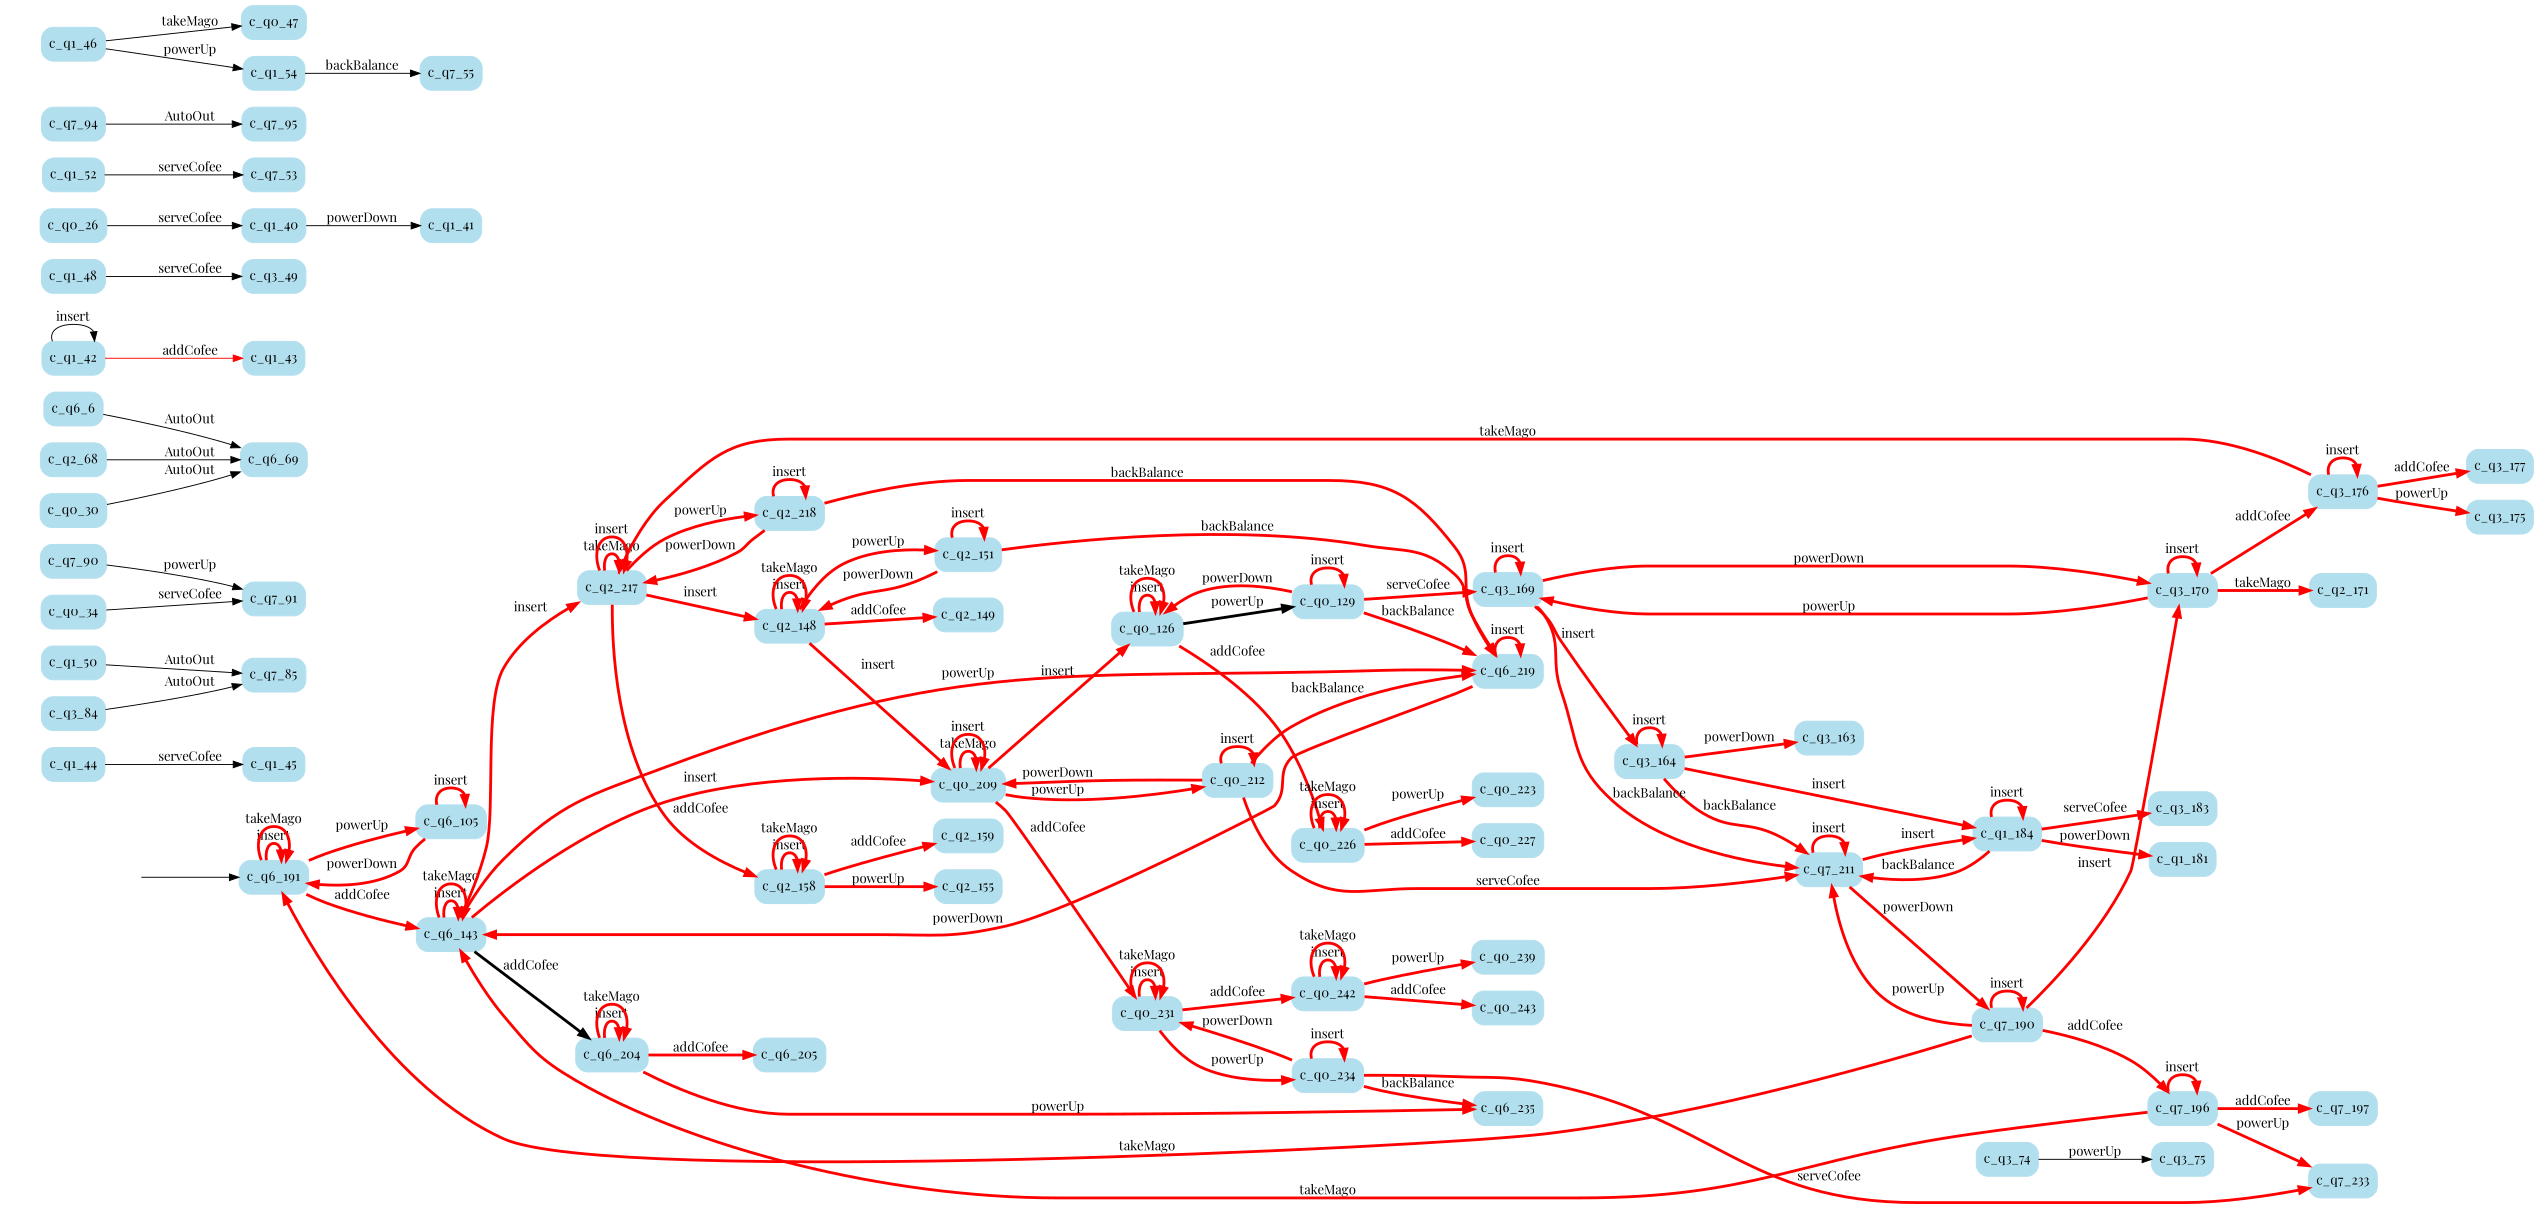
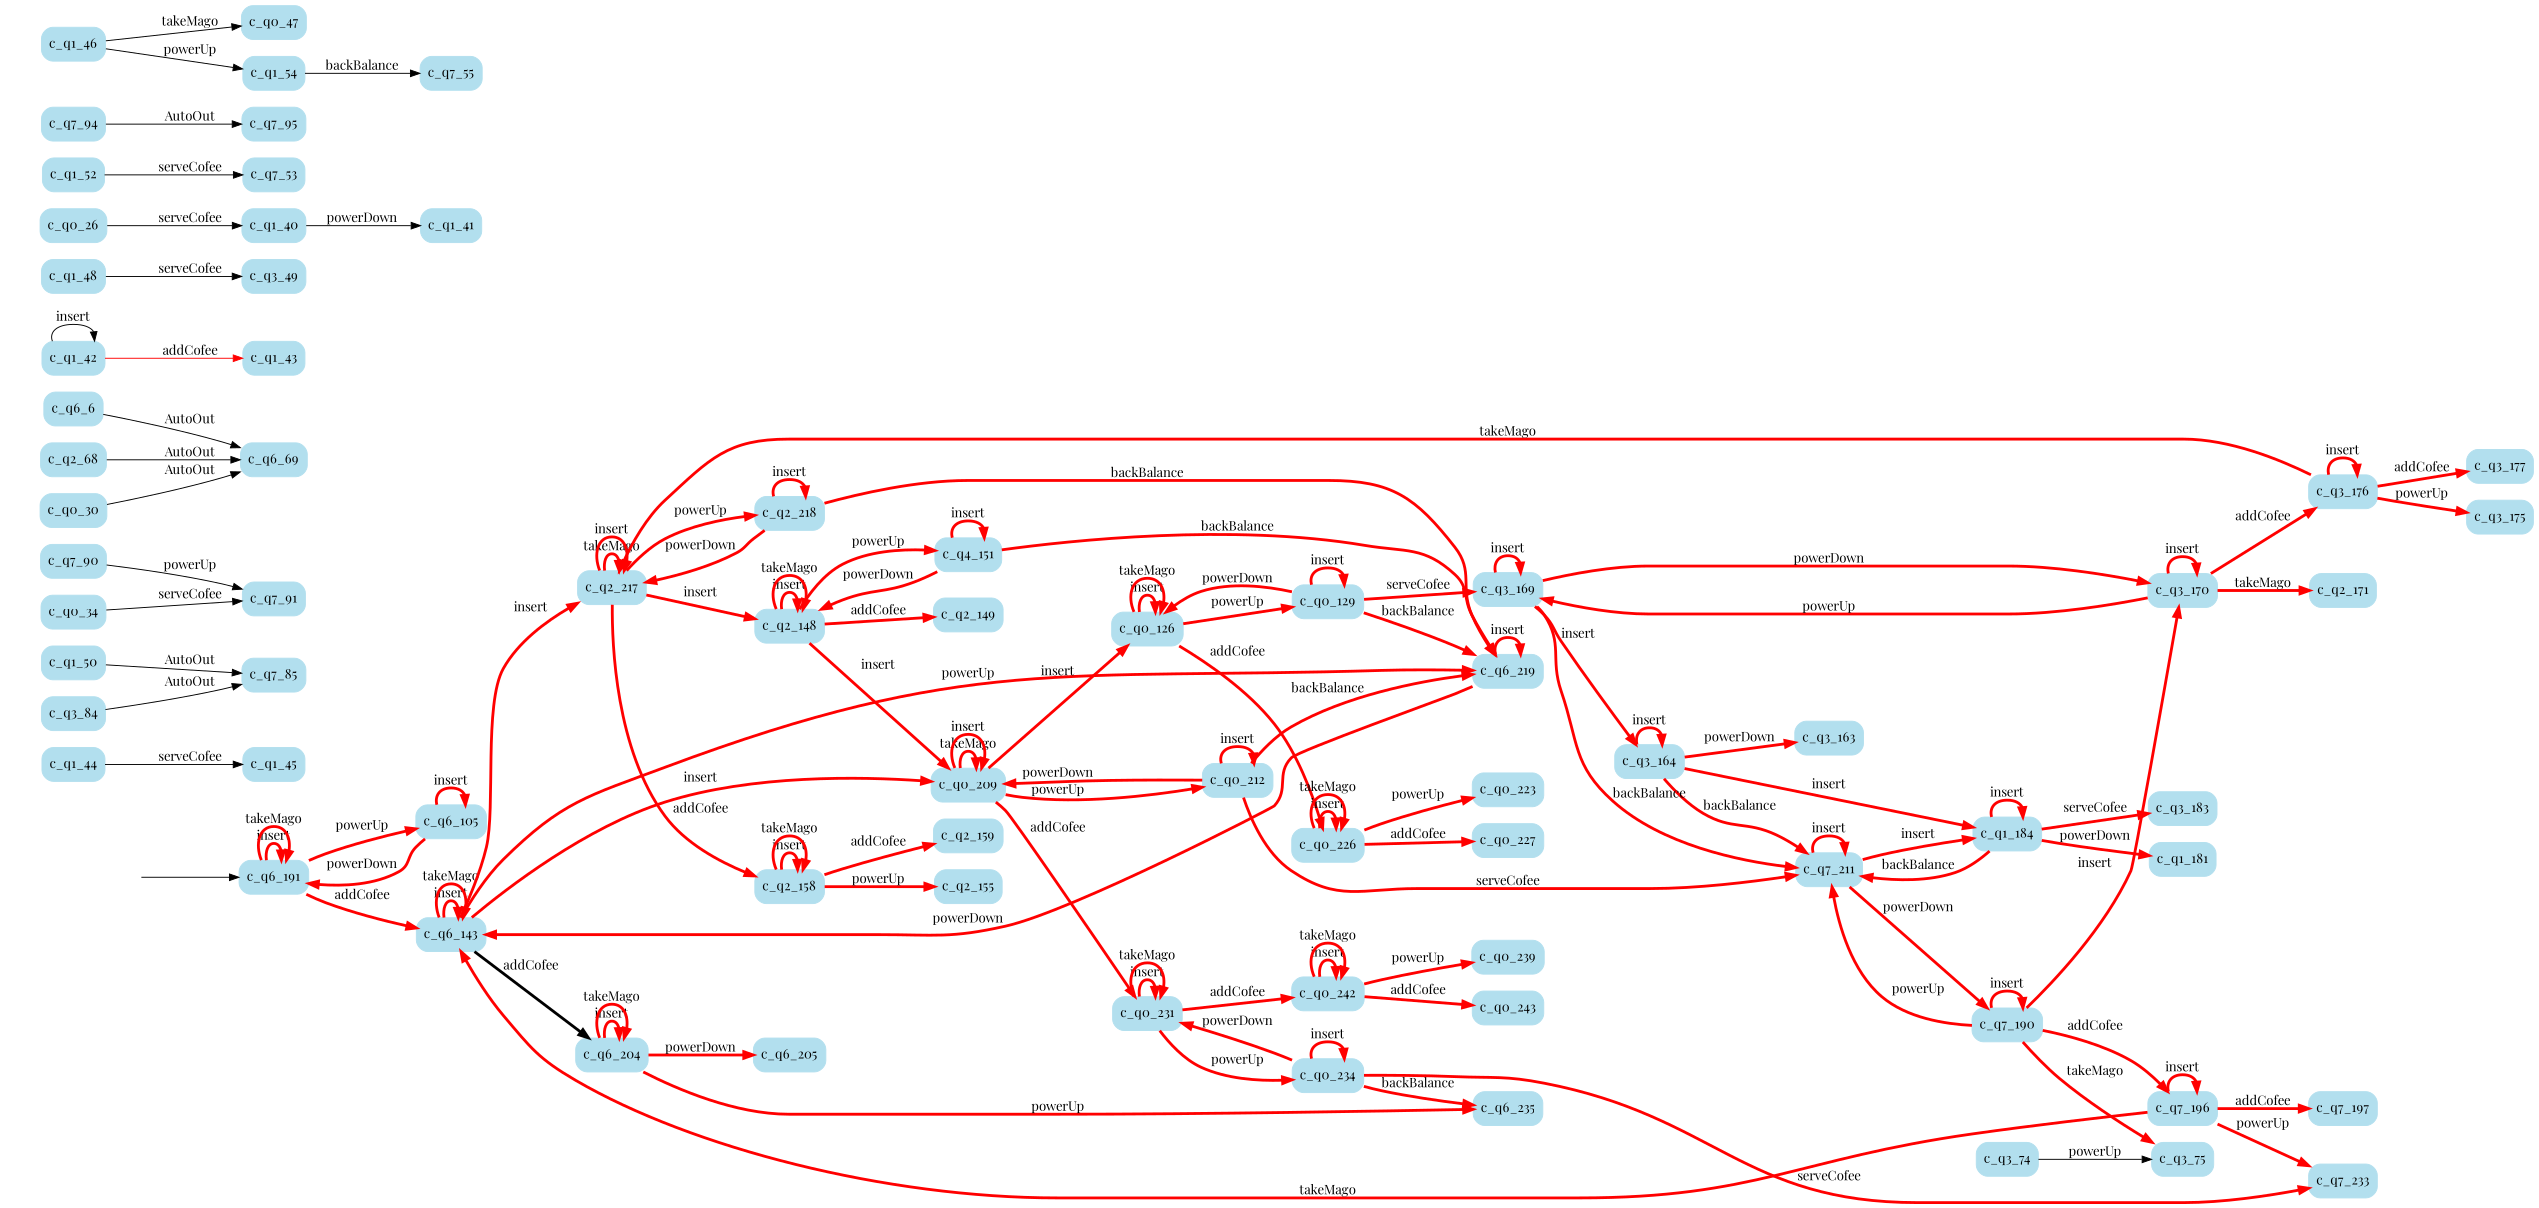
node "c_q2_151": label "c_q2_151" -> "c_q4_151"
edge "c_q0_126" -> "c_q0_129": color black -> red
edge "c_q6_204" -> "c_q6_205": label "addCofee" -> "powerDown"
edge "c_q7_190" -> "c_q6_191": now "c_q7_190" -> "c_q3_75"
